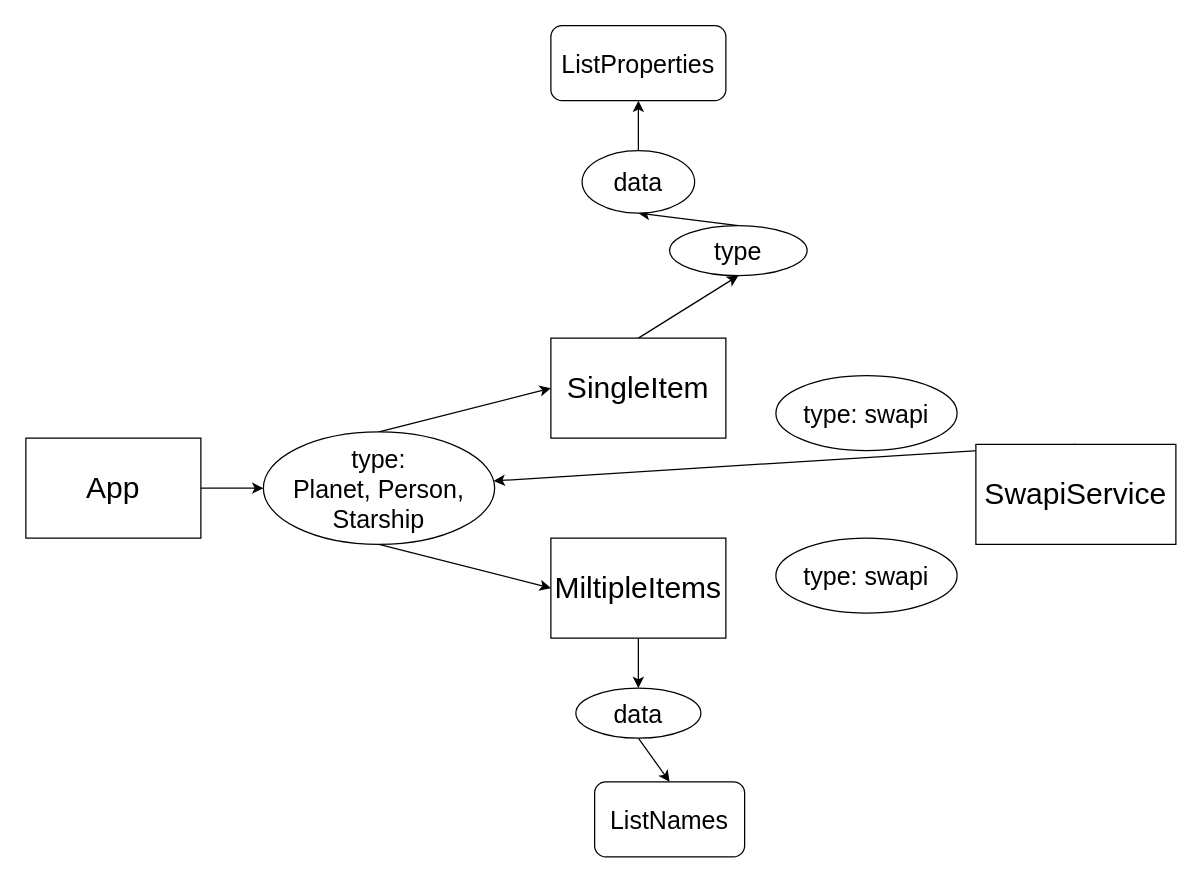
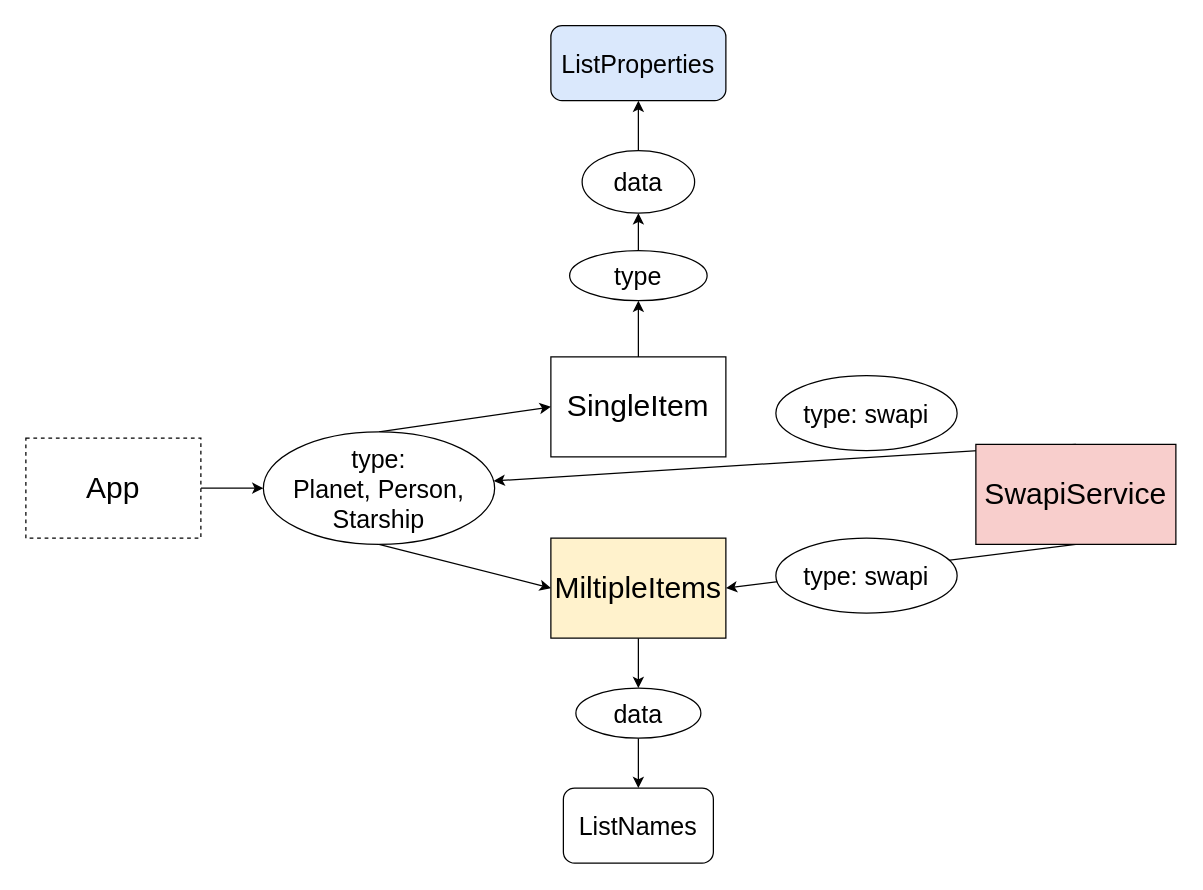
node "ListProperties": fillcolor #ffffff -> #dae8fc
node "type": moved (738, 251) -> (638, 276)
node "SingleItem": moved (638, 388) -> (638, 407)
node "App": style solid -> dashed
node "SwapiService": fillcolor #ffffff -> #f8cecc
edge "SwapiService" -> "MiltipleItems": added
node "MiltipleItems": fillcolor #ffffff -> #fff2cc
node "ListNames": moved (669, 819) -> (638, 826)
